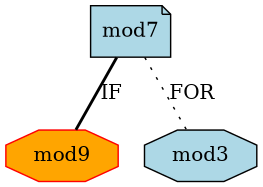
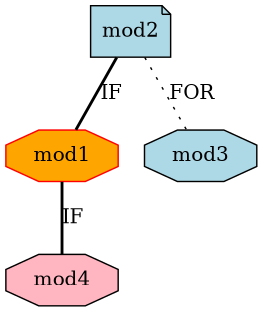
node "mod7": label "mod7" -> "mod2"
node "mod9": label "mod9" -> "mod1"
node "mod4": added
